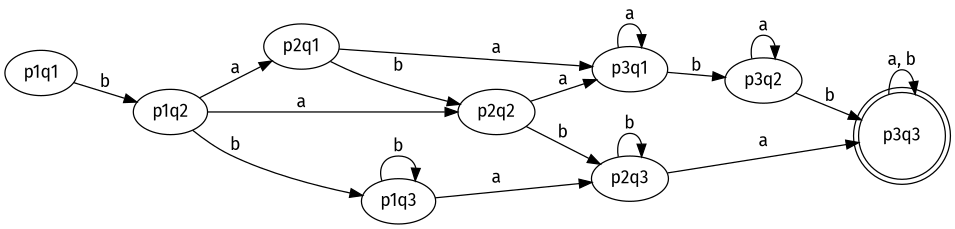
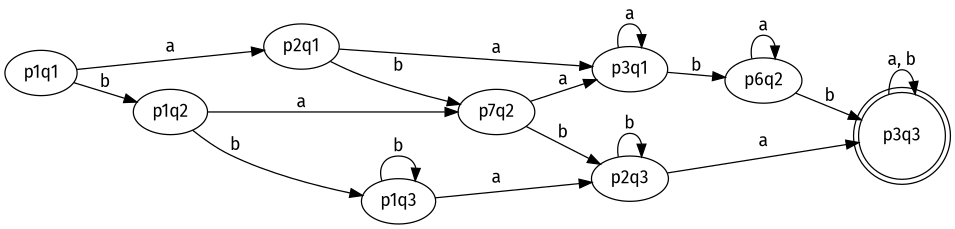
node "p3q2": label "p3q2" -> "p6q2"
edge "p1q2" -> "p2q1": now "p1q1" -> "p2q1"
node "p2q2": label "p2q2" -> "p7q2"
